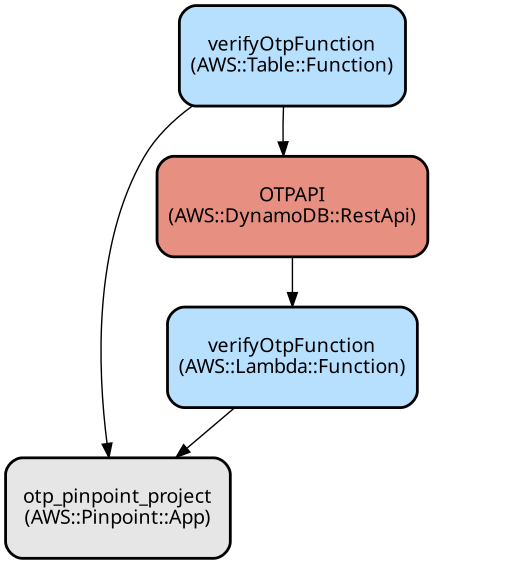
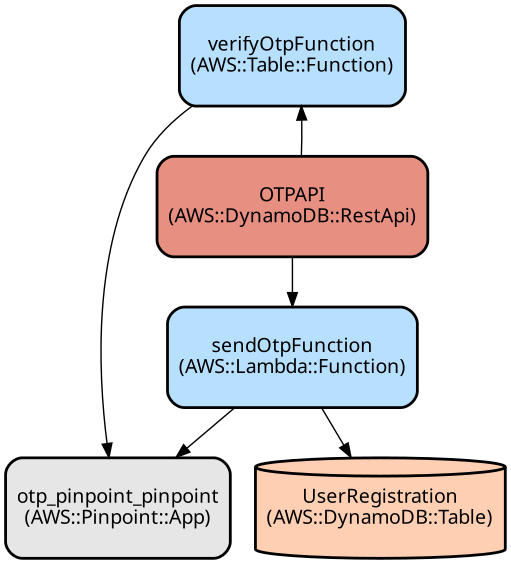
edge "verifyOtpFunction (AWS::Table::Function)" -> "OTPAPI (AWS::DynamoDB::RestApi)": reversed
node "verifyOtpFunction (AWS::Lambda::Function)": label "verifyOtpFunction (AWS::Lambda::Function)" -> "sendOtpFunction (AWS::Lambda::Function)"
node "otp_pinpoint_project (AWS::Pinpoint::App)": label "otp_pinpoint_project (AWS::Pinpoint::App)" -> "otp_pinpoint_pinpoint (AWS::Pinpoint::App)"
node "UserRegistration (AWS::DynamoDB::Table)": added
